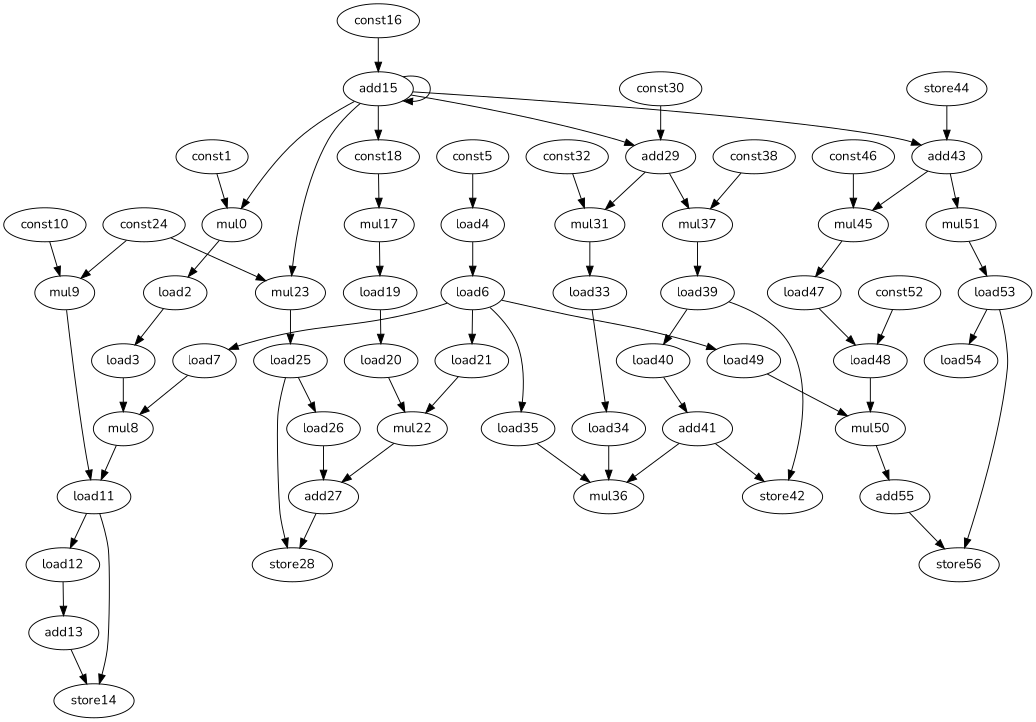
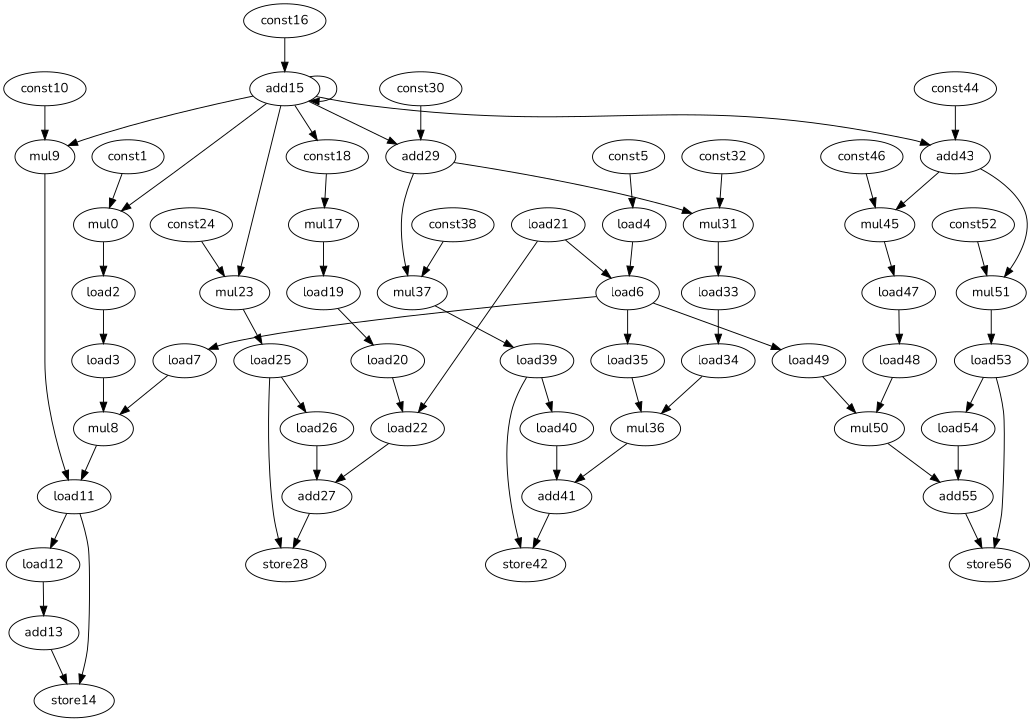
node "store44": label "store44" -> "const44"
edge "const24" -> "mul9": now "add15" -> "mul9"
edge "load6" -> "load21": reversed
edge "const52" -> "load48": now "const52" -> "mul51"
node "mul22": label "mul22" -> "load22"
edge "load54" -> "add55": added
edge "add41" -> "mul36": reversed
